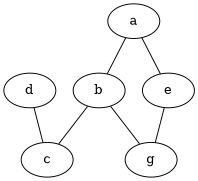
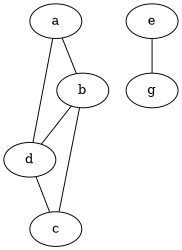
edge "a" -- "e": now "a" -- "d"
edge "b" -- "g": now "b" -- "d"
